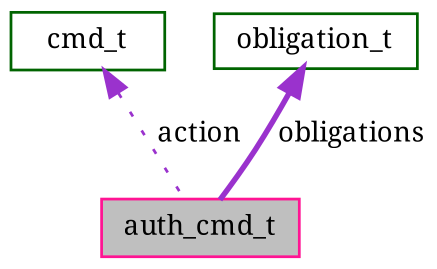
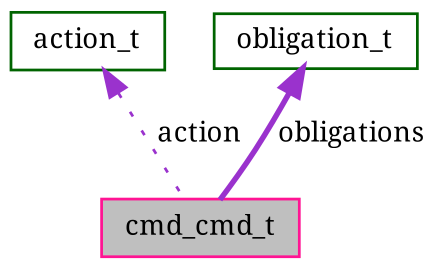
node "cmd_t": label "cmd_t" -> "action_t"
node "auth_cmd_t": label "auth_cmd_t" -> "cmd_cmd_t"
